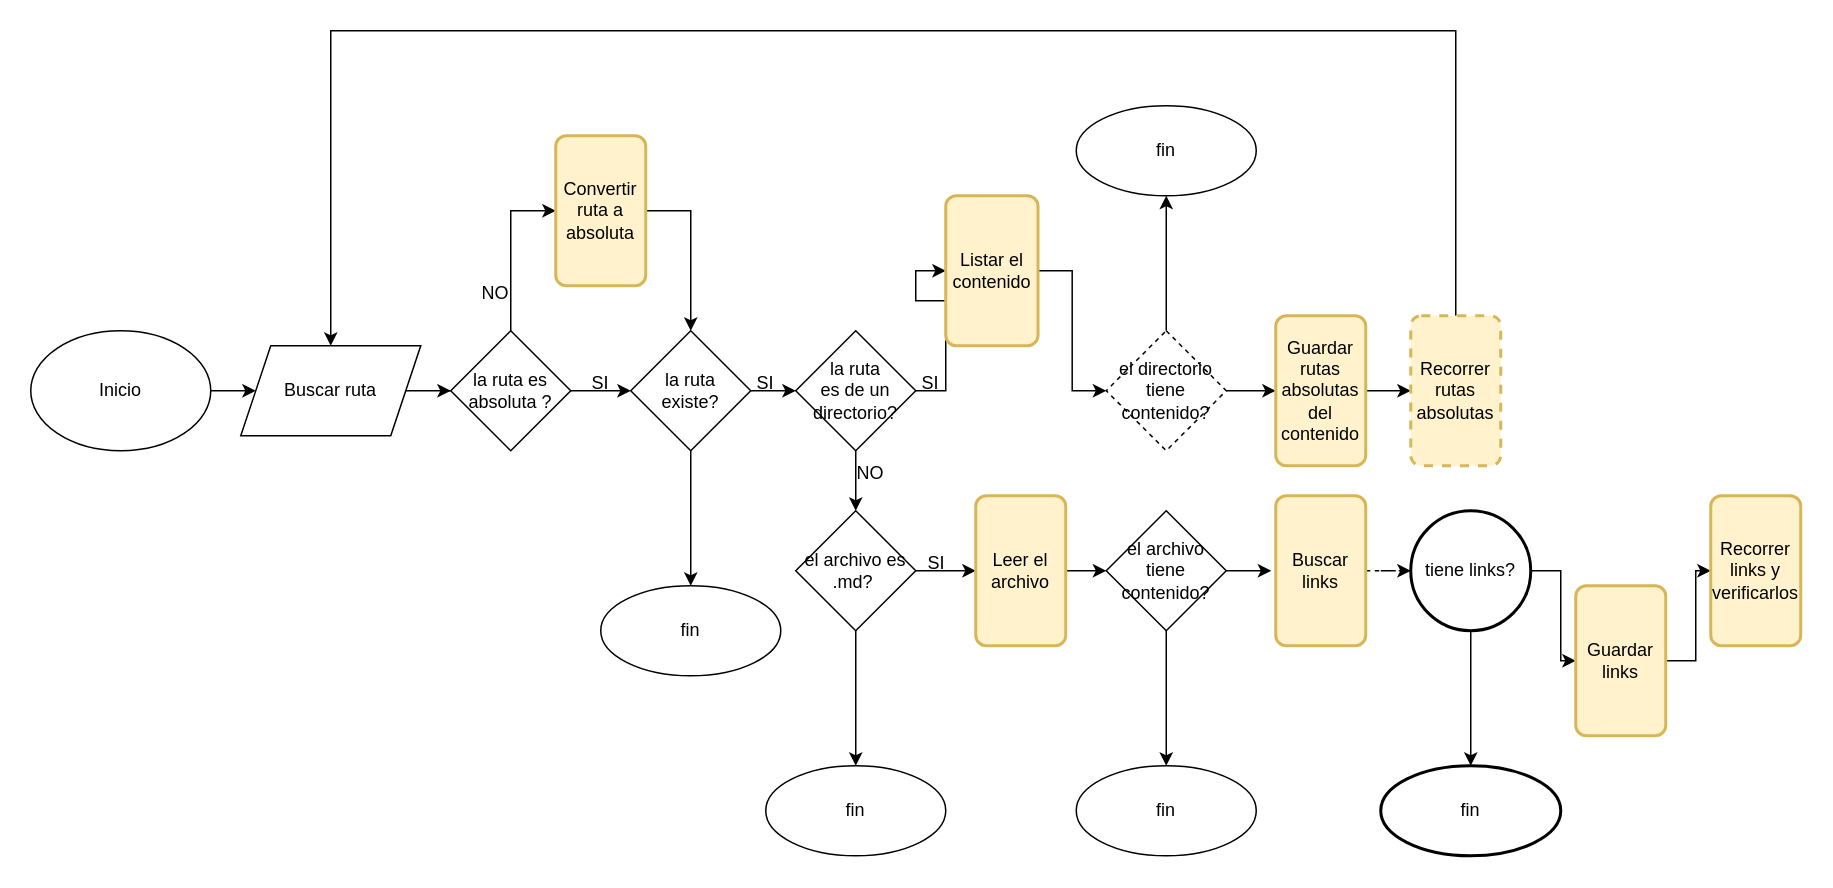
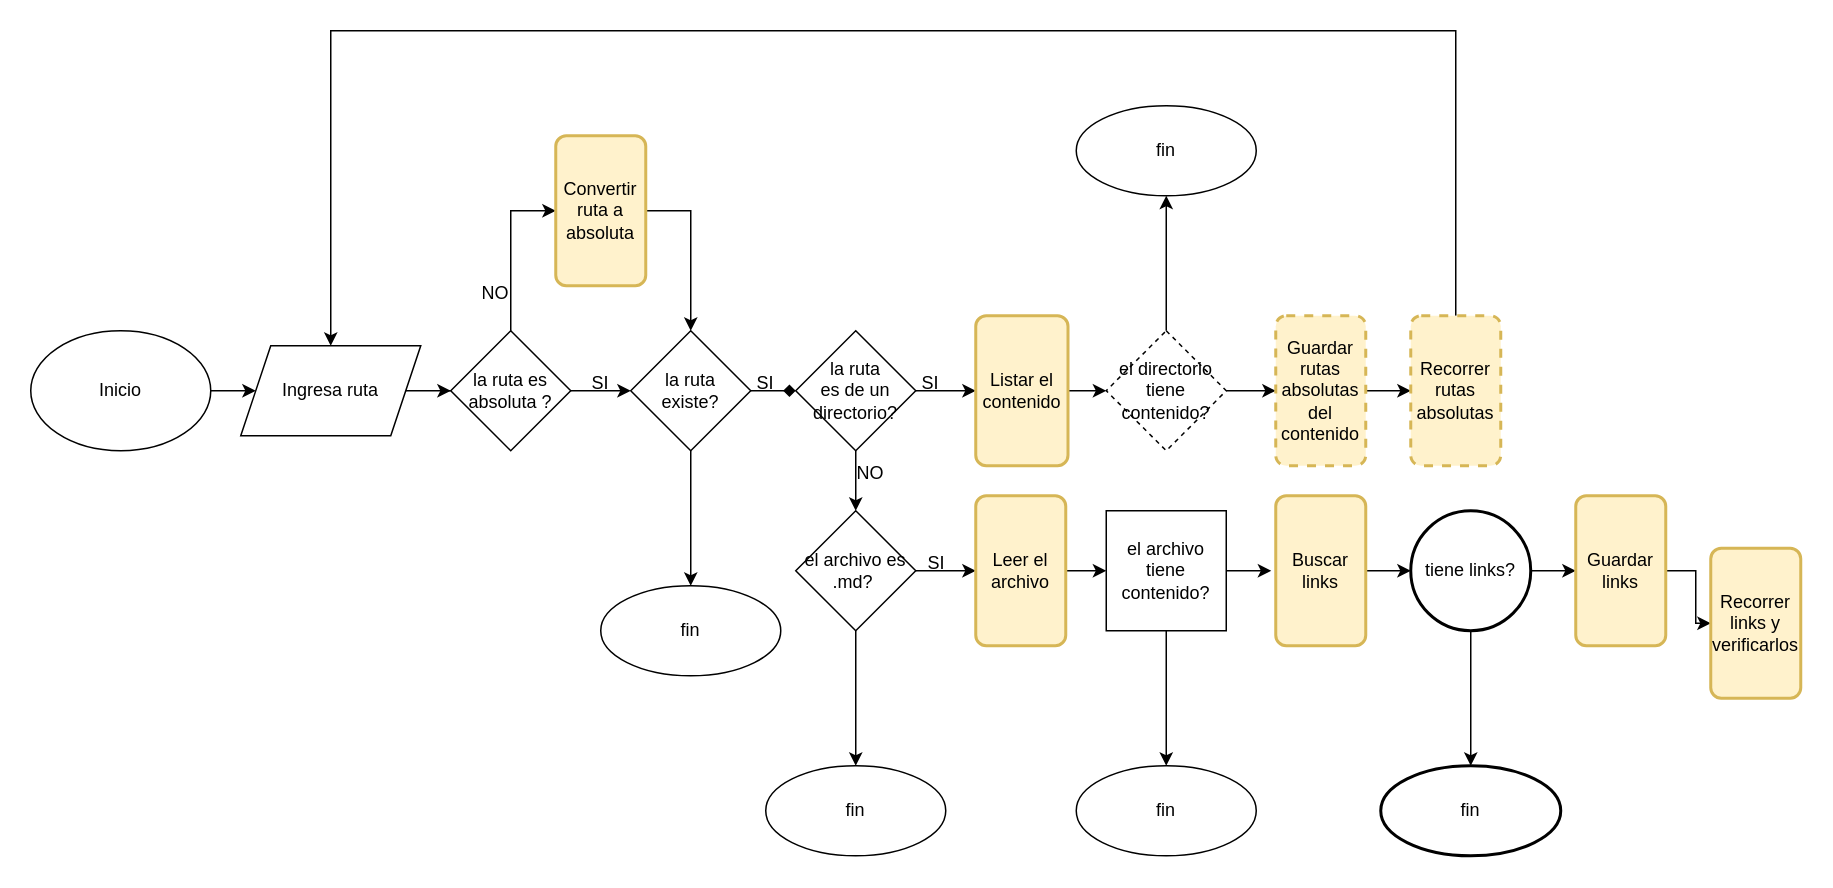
node "Listar el contenido": moved (992, 271) -> (1022, 391)
node "Buscar ruta": label "Buscar ruta" -> "Ingresa ruta"
edge "la ruta existe?" -> "la ruta es de un directorio?": arrowhead classic -> diamond
node "Guardar rutas absolutas del contenido": style solid -> dashed
node "el archivo tiene contenido?": shape diamond -> rectangle
edge "Buscar links" -> "tiene links?": style dashed -> solid
node "Recorrer links y verificarlos": moved (1756, 571) -> (1756, 623)
node "Guardar links": moved (1621, 661) -> (1621, 571)
